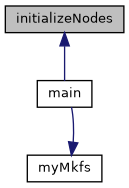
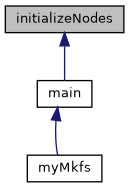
edge "main" -> "myMkfs": reversed
